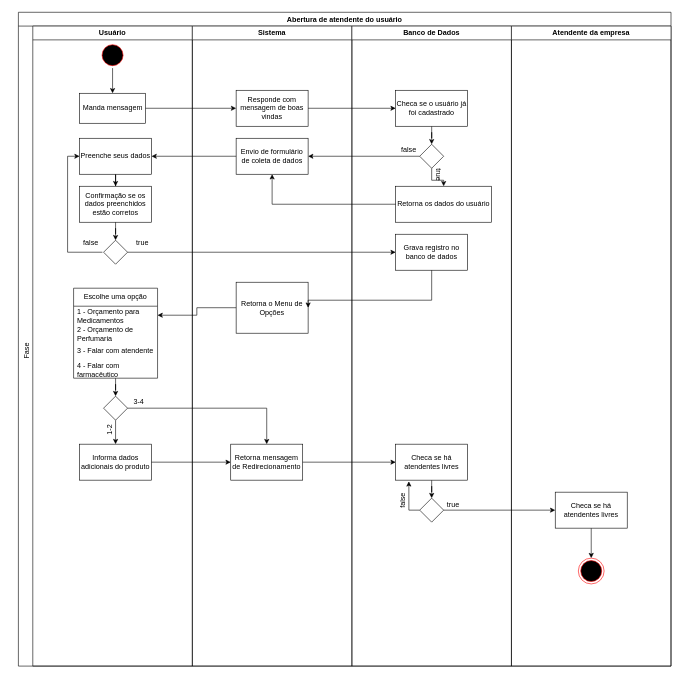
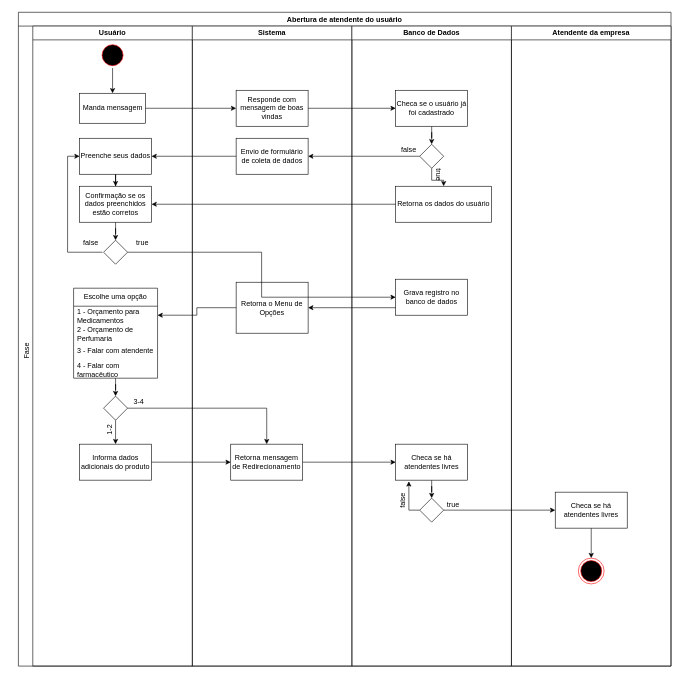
edge "Retorna os dados do usuário" -> "Envio de formulário de coleta de dados": now "Retorna os dados do usuário" -> "Confirmação se os dados preenchidos estão corretos"
node "Grava registro no banco de dados": moved (432, 252) -> (432, 297)
